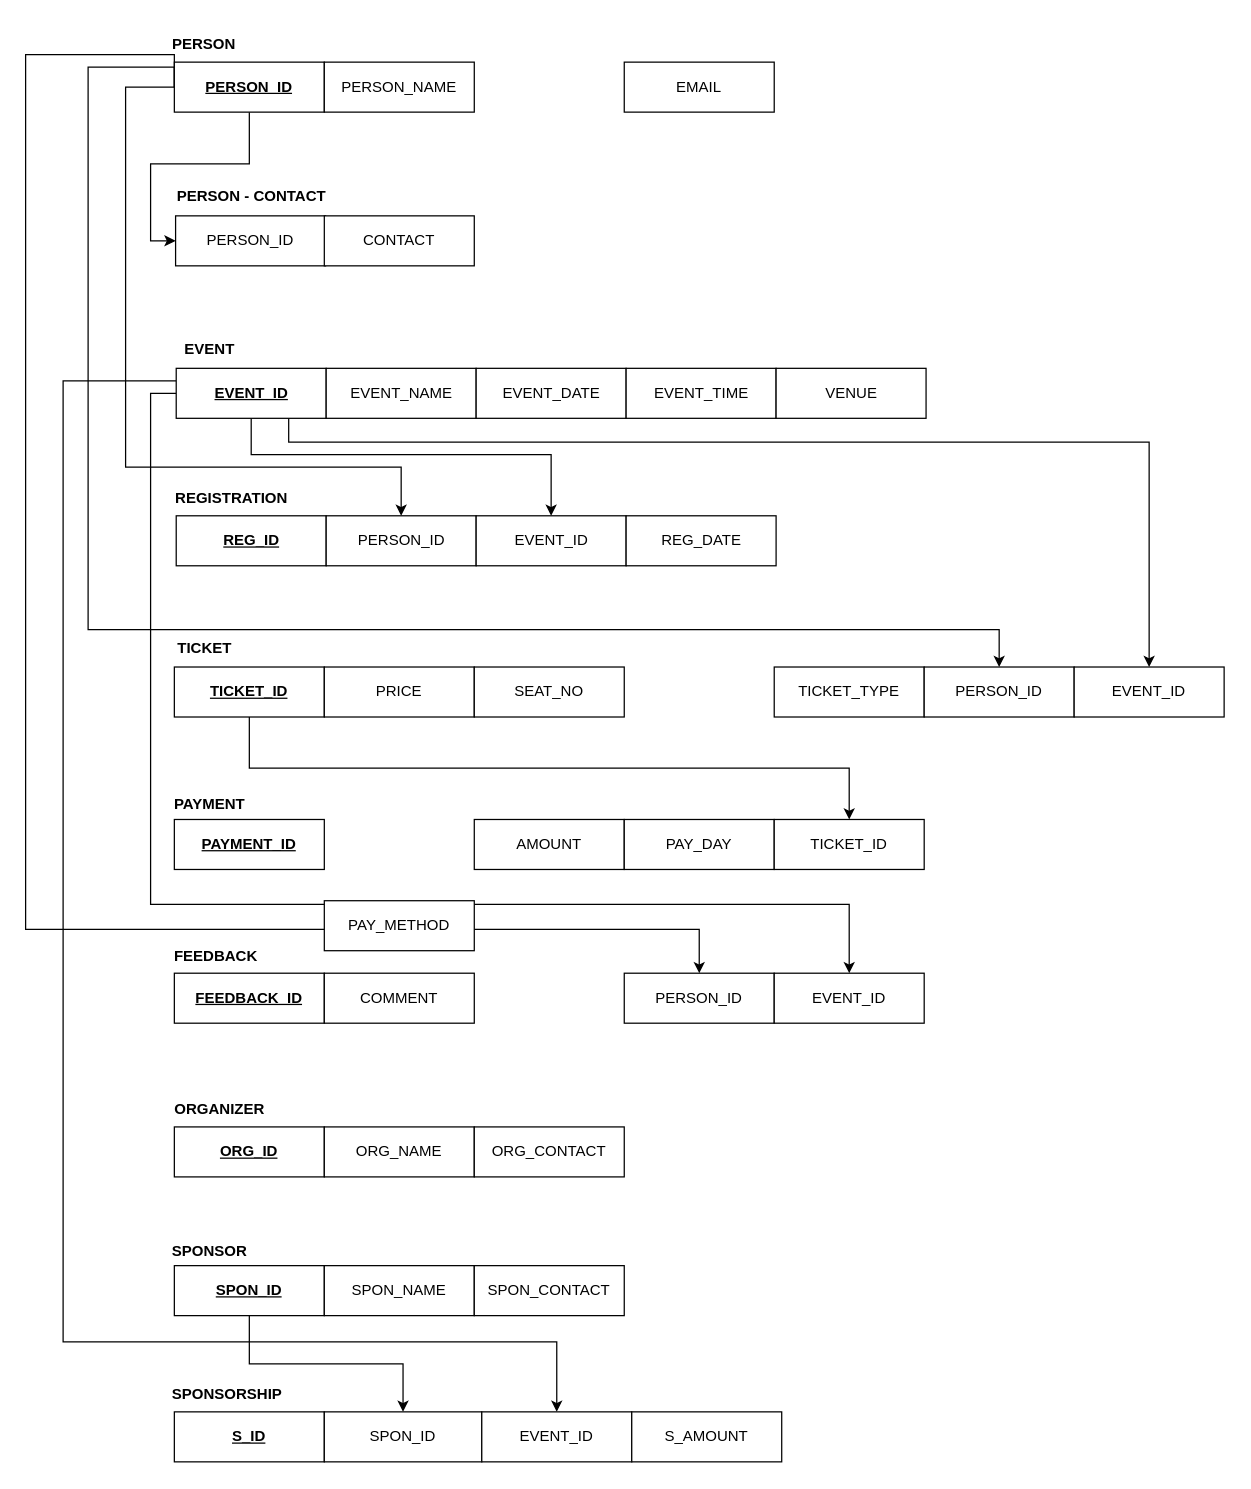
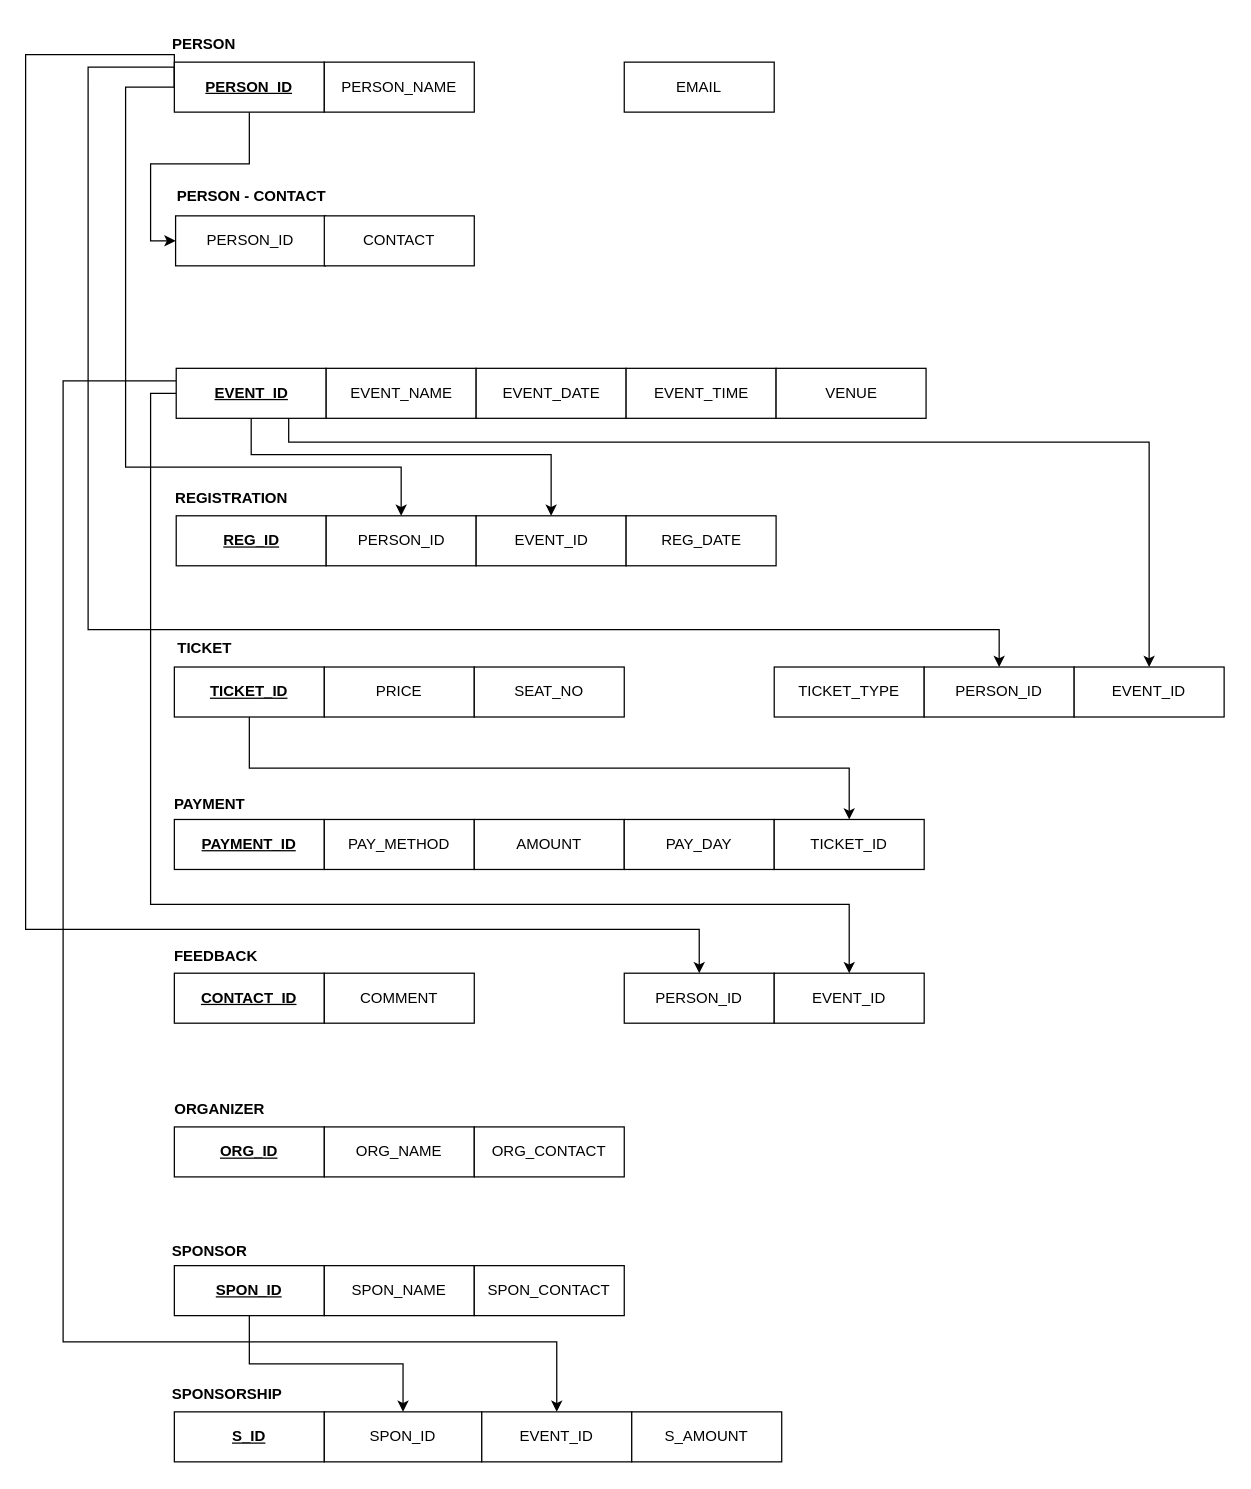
node "EVENT": removed
node "PAY_METHOD": moved (399, 926) -> (399, 844)
node "FEEDBACK_ID": label "FEEDBACK_ID" -> "CONTACT_ID"
